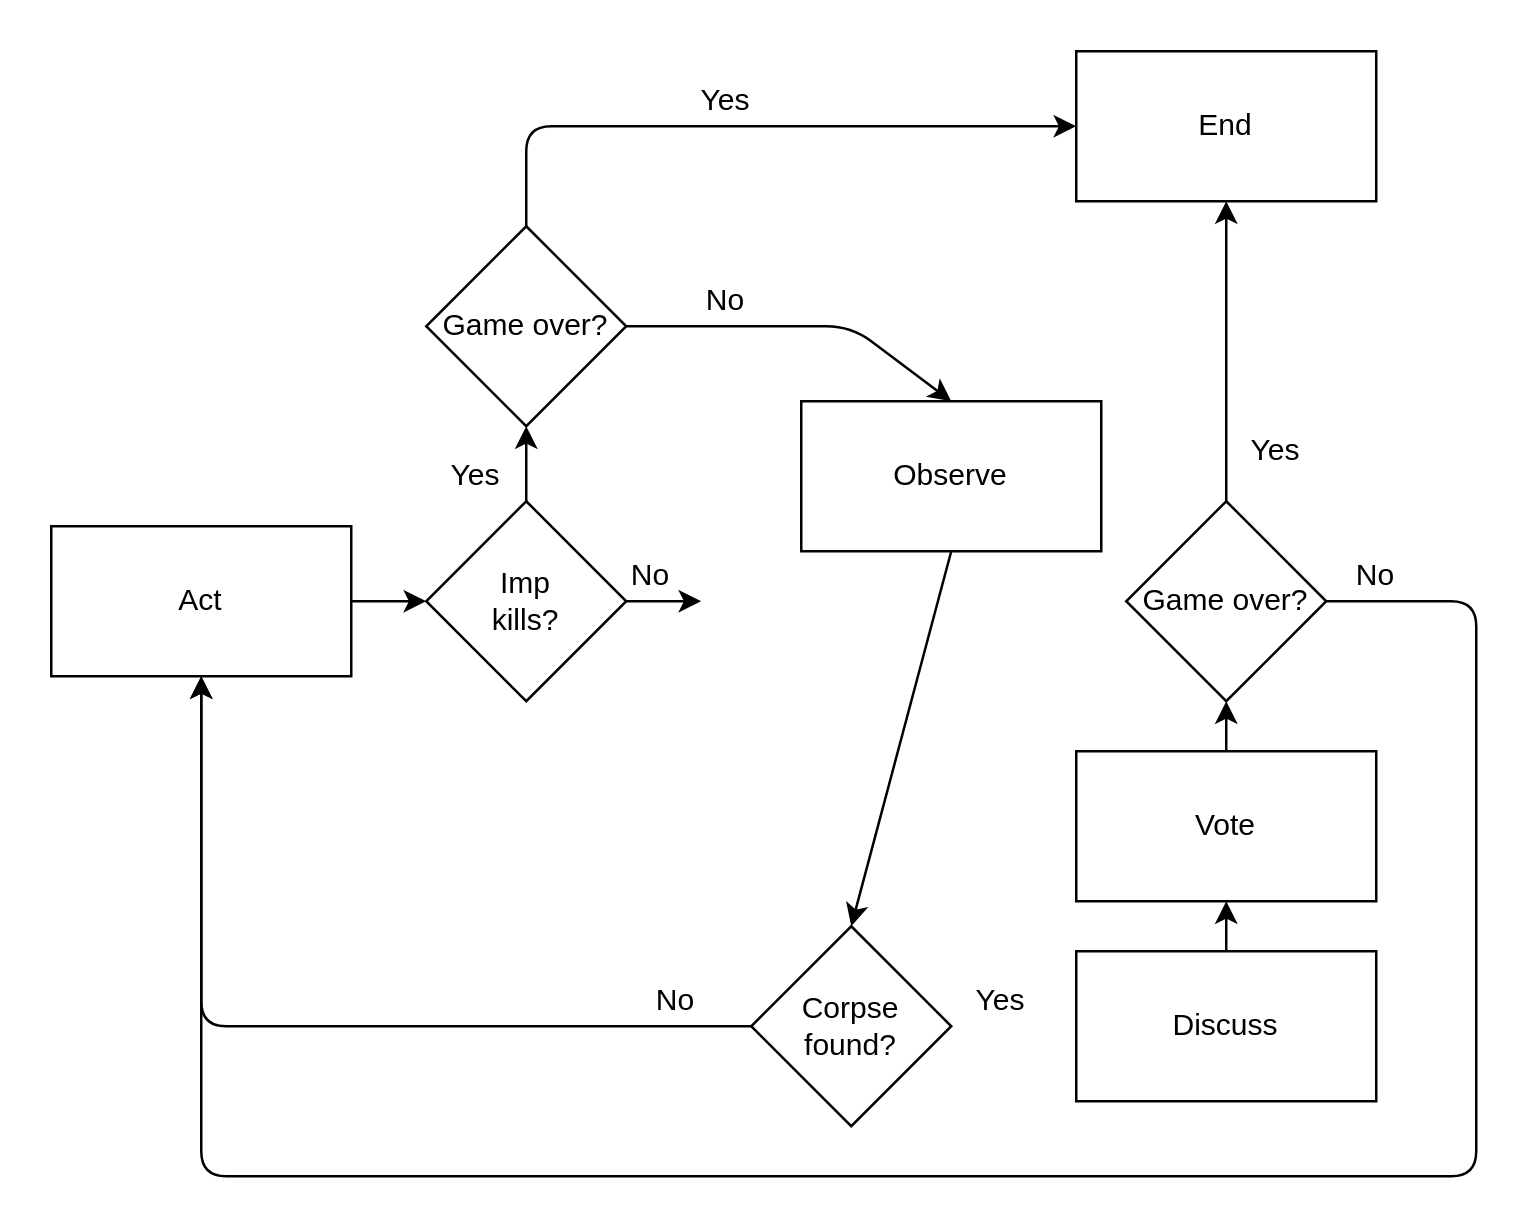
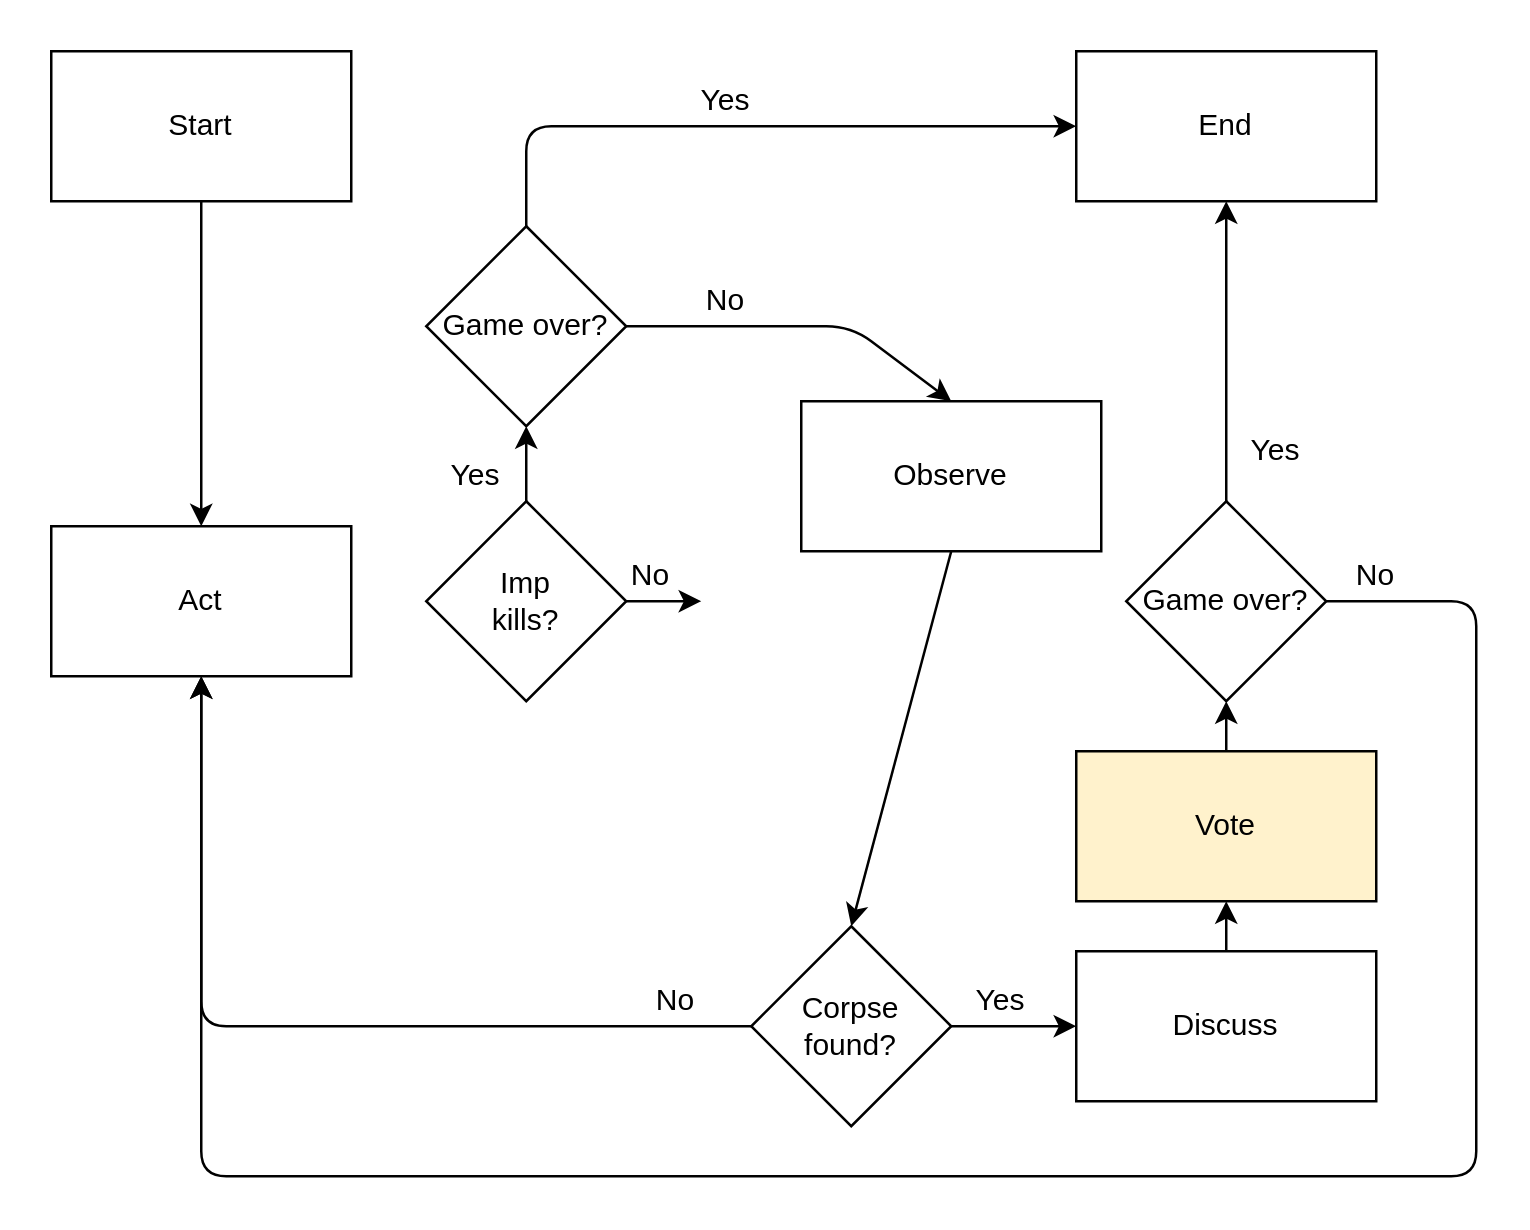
node "Start": added
edge "Start" -> "Act": added
edge "Act" -> "Imp kills?": removed
node "Vote": fillcolor #ffffff -> #fff2cc
edge "Corpse found?" -> "Discuss": added
